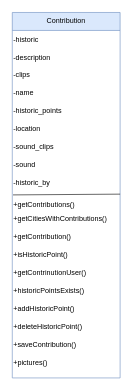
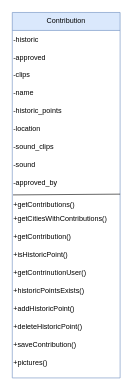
node "-description": label "-description" -> "-approved"
node "-historic_by": label "-historic_by" -> "-approved_by"
